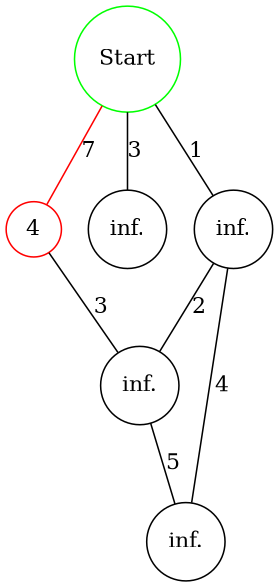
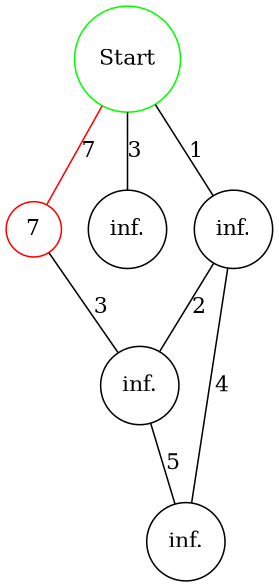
node "4": label "4" -> "7"
